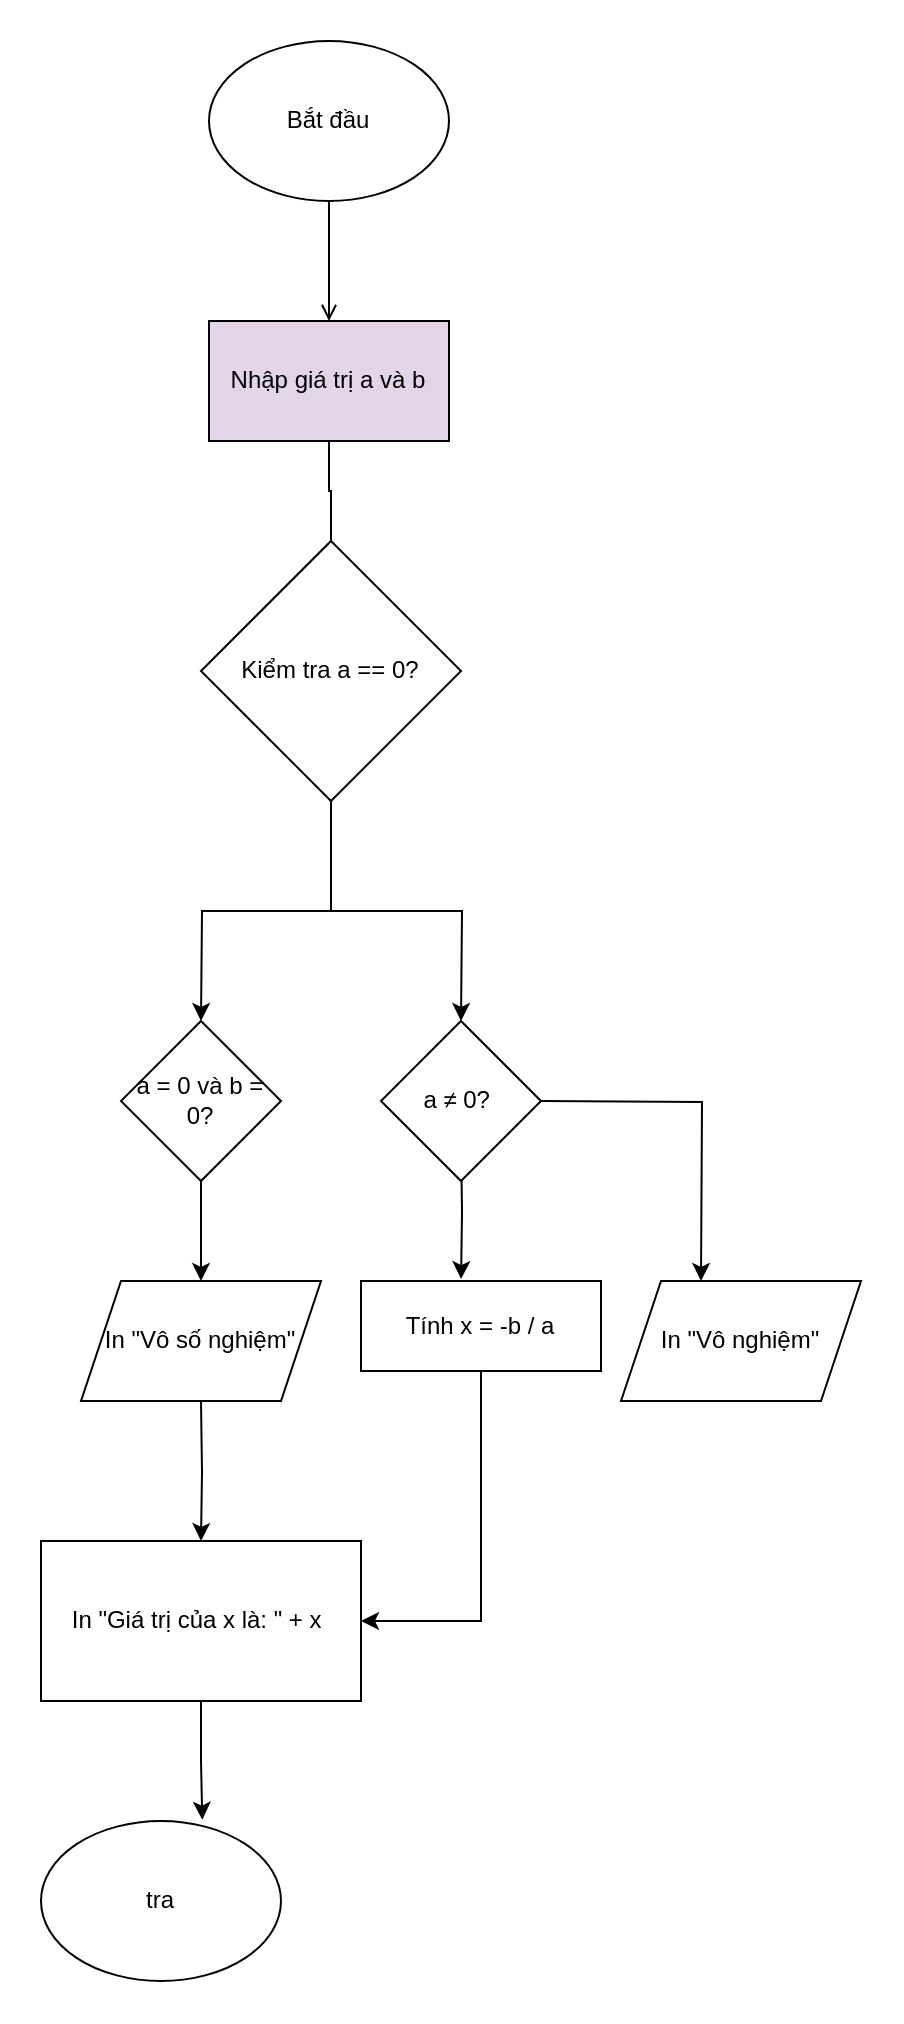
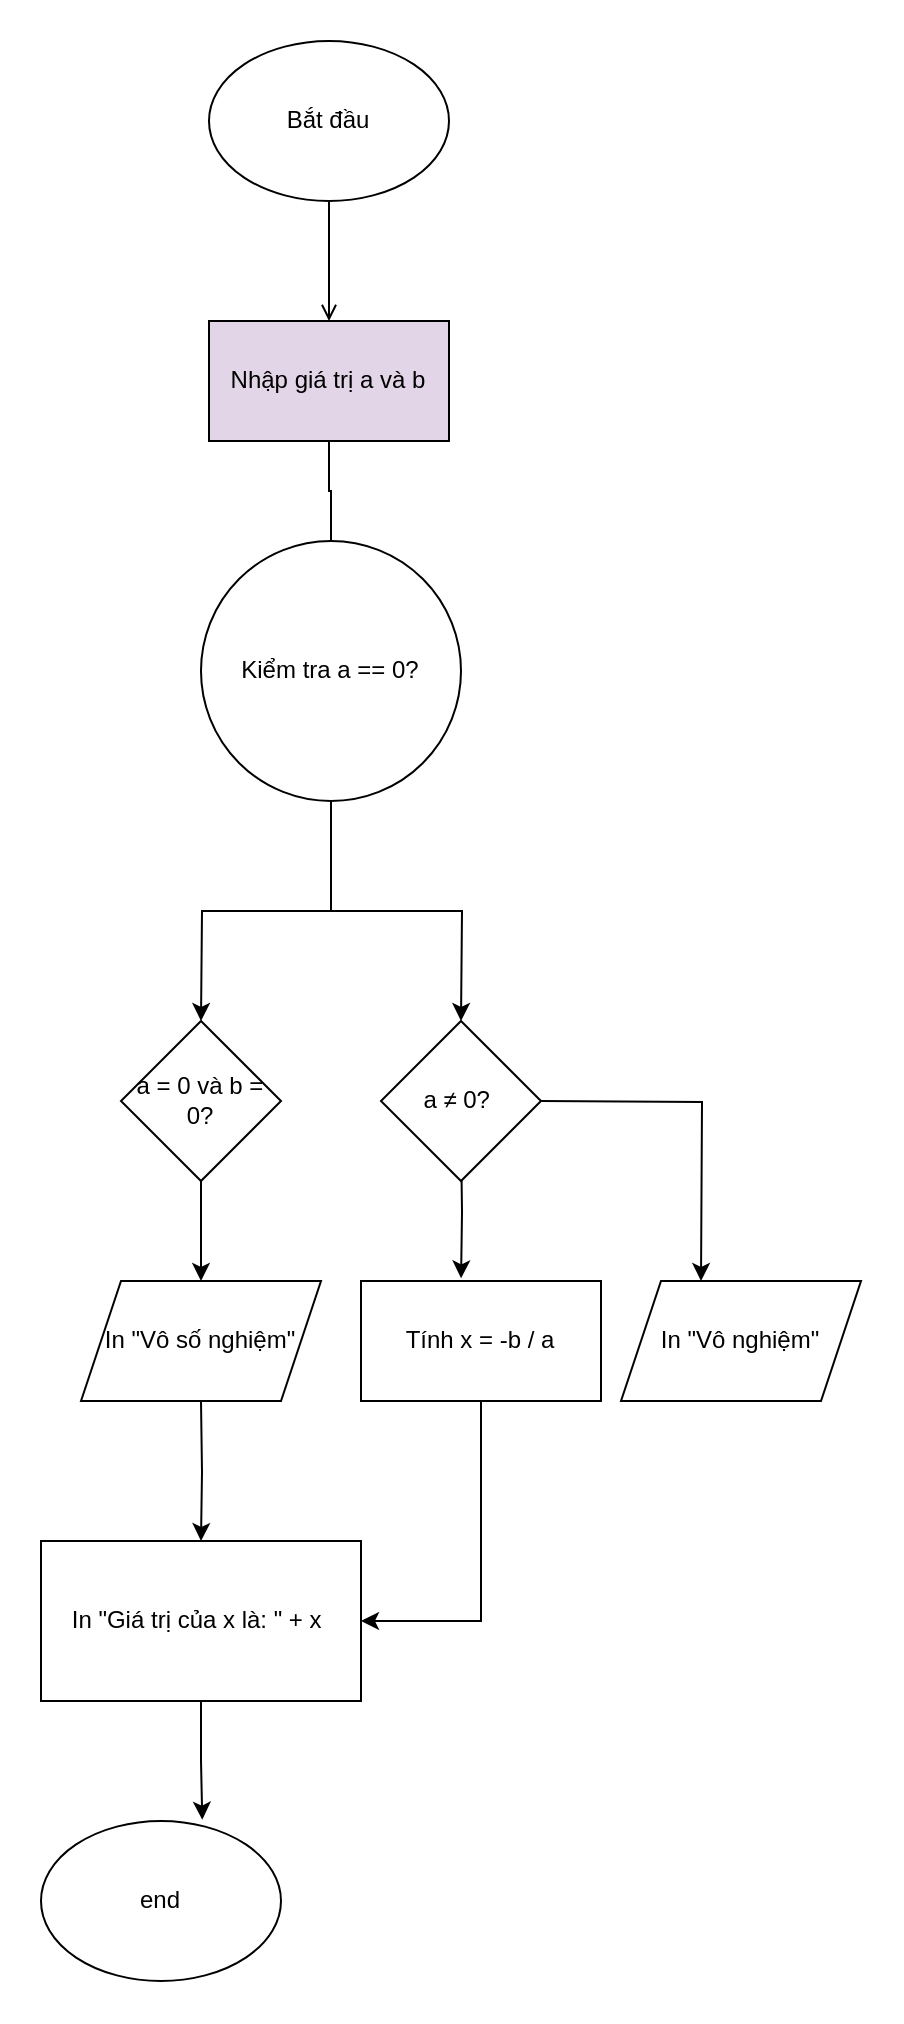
node "Kiểm tra a == 0?": shape diamond -> ellipse
node "Tính x = -b / a": size 240x90 -> 240x120
node "tra": label "tra" -> "end"
